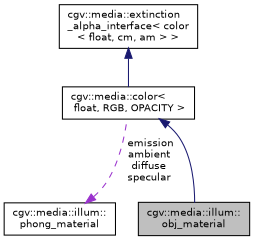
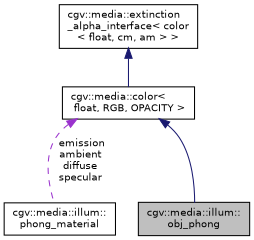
edge "cgv::media::color< float, RGB, OPACITY >" -> "cgv::media::illum:: phong_material": reversed
node "cgv::media::illum:: obj_material": label "cgv::media::illum:: obj_material" -> "cgv::media::illum:: obj_phong"
